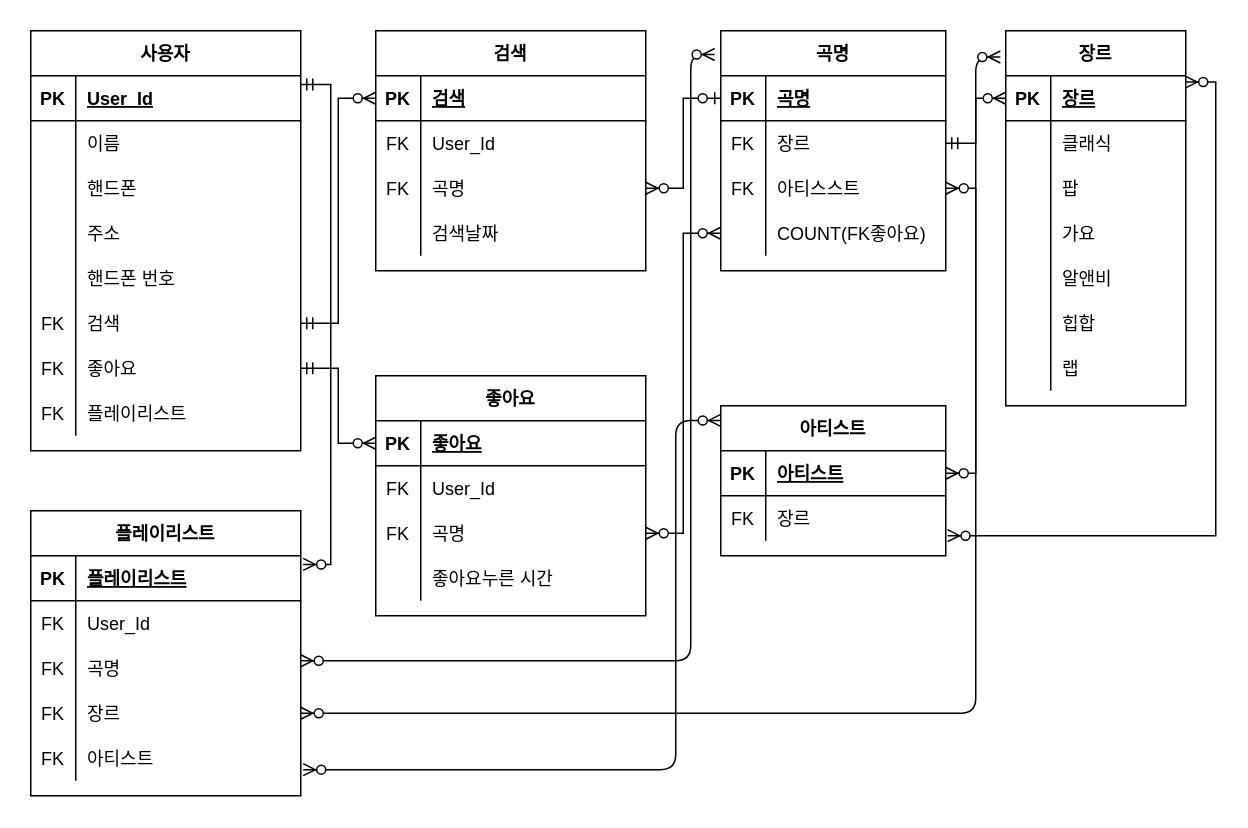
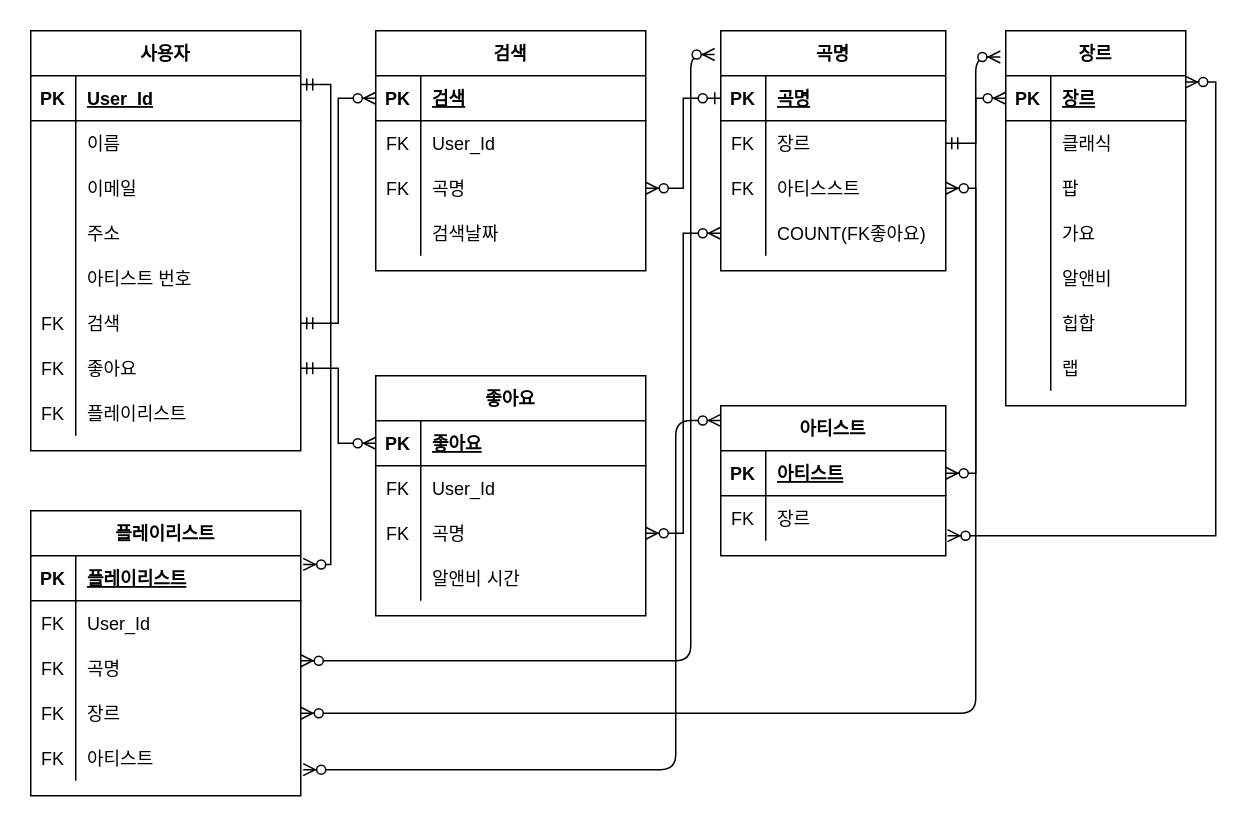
node "핸드폰": label "핸드폰" -> "이메일"
node "핸드폰 번호": label "핸드폰 번호" -> "아티스트 번호"
node "좋아요누른 시간": label "좋아요누른 시간" -> "알앤비 시간"
